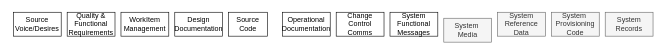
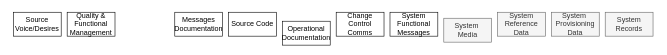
node "Quality & Functional Requirements": label "Quality & Functional Requirements" -> "Quality & Functional Management"
node "WorkItem Management": removed
node "Design Documentation": label "Design Documentation" -> "Messages Documentation"
node "Source Code": size 39x24 -> 48x24
node "Operational Documentation": moved (306, 24) -> (306, 33)
node "System Provisioning Code": label "System Provisioning Code" -> "System Provisioning Data"
